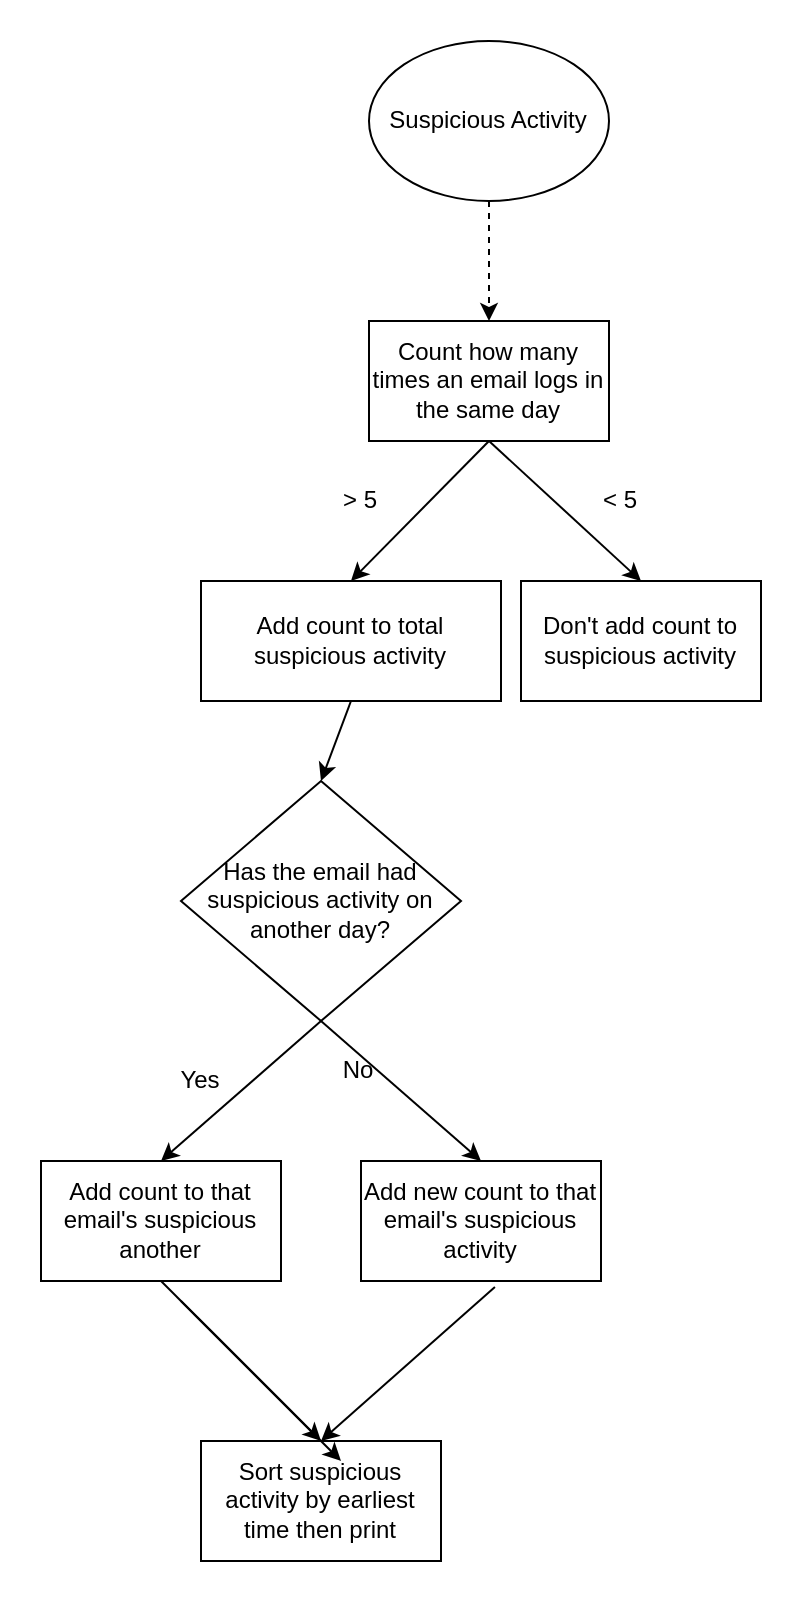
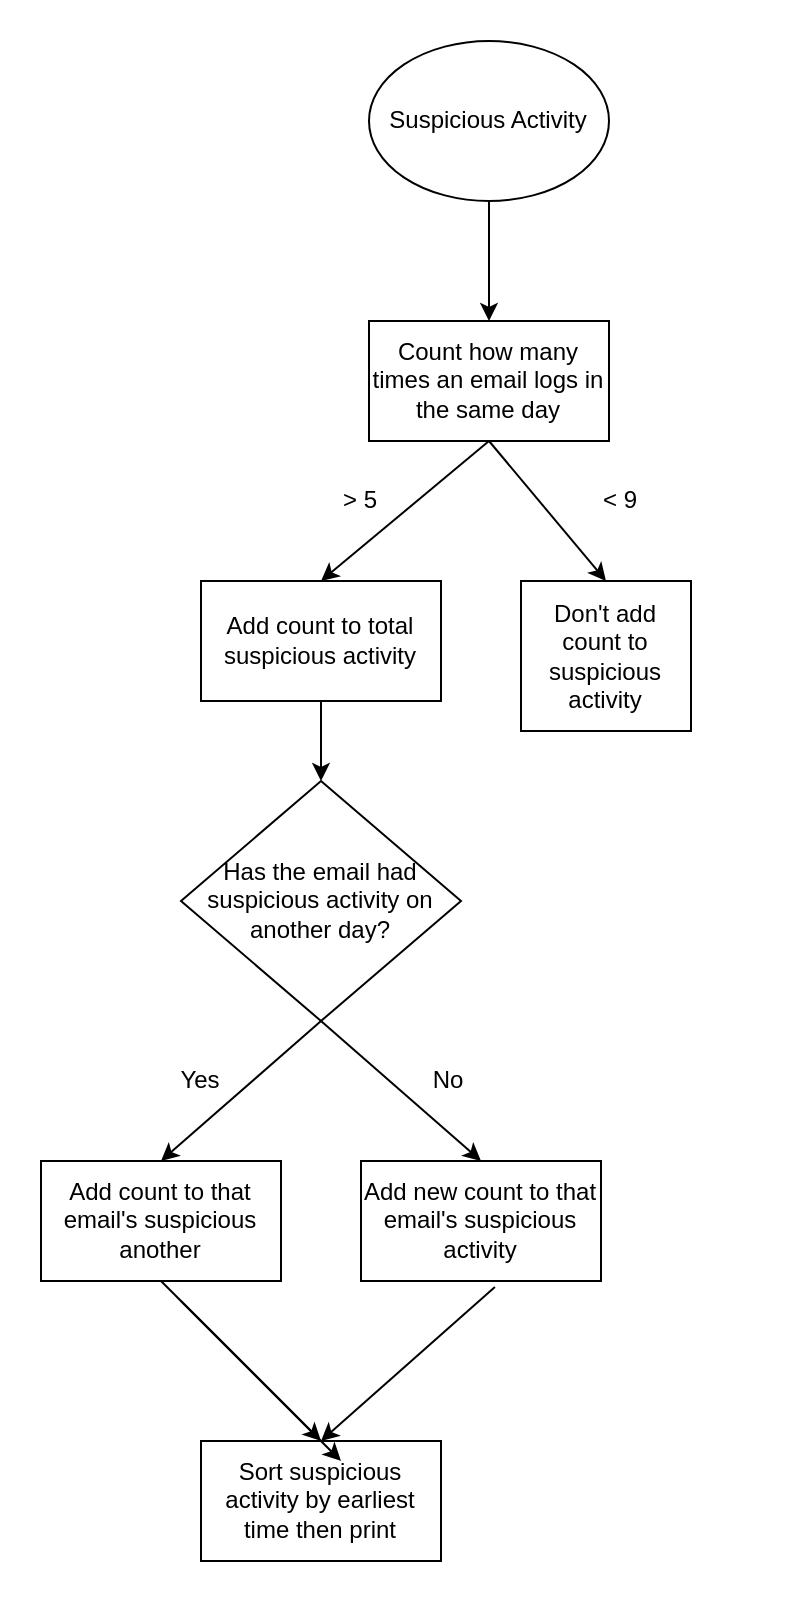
edge "Suspicious Activity" -> "Count how many times an email logs in the same day": style dashed -> solid
node "< 5": label "< 5" -> "< 9"
node "Add count to total suspicious activity": size 300x120 -> 240x120
node "Don't add count to suspicious activity": size 240x120 -> 170x150
node "No": moved (359, 1071) -> (449, 1081)
